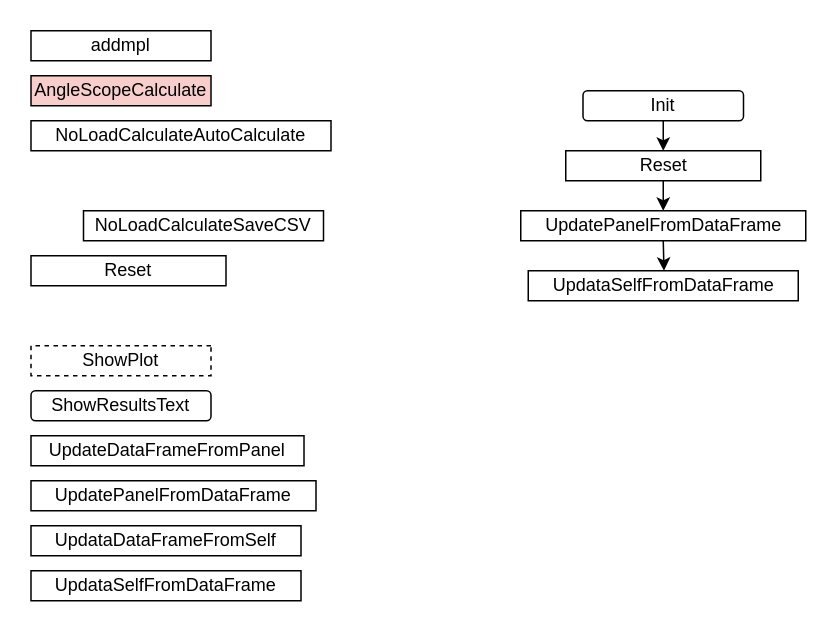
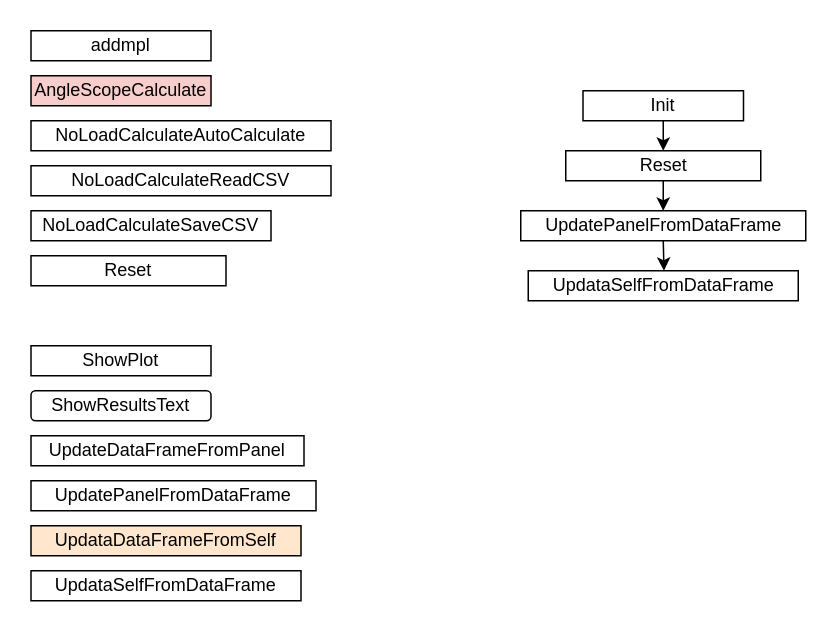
node "Init": shape rounded rectangle -> rectangle
node "NoLoadCalculateReadCSV": added
node "NoLoadCalculateSaveCSV": moved (203, 226) -> (151, 226)
node "ShowPlot": style dashed -> solid
node "UpdataDataFrameFromSelf": fillcolor #ffffff -> #ffe6cc
